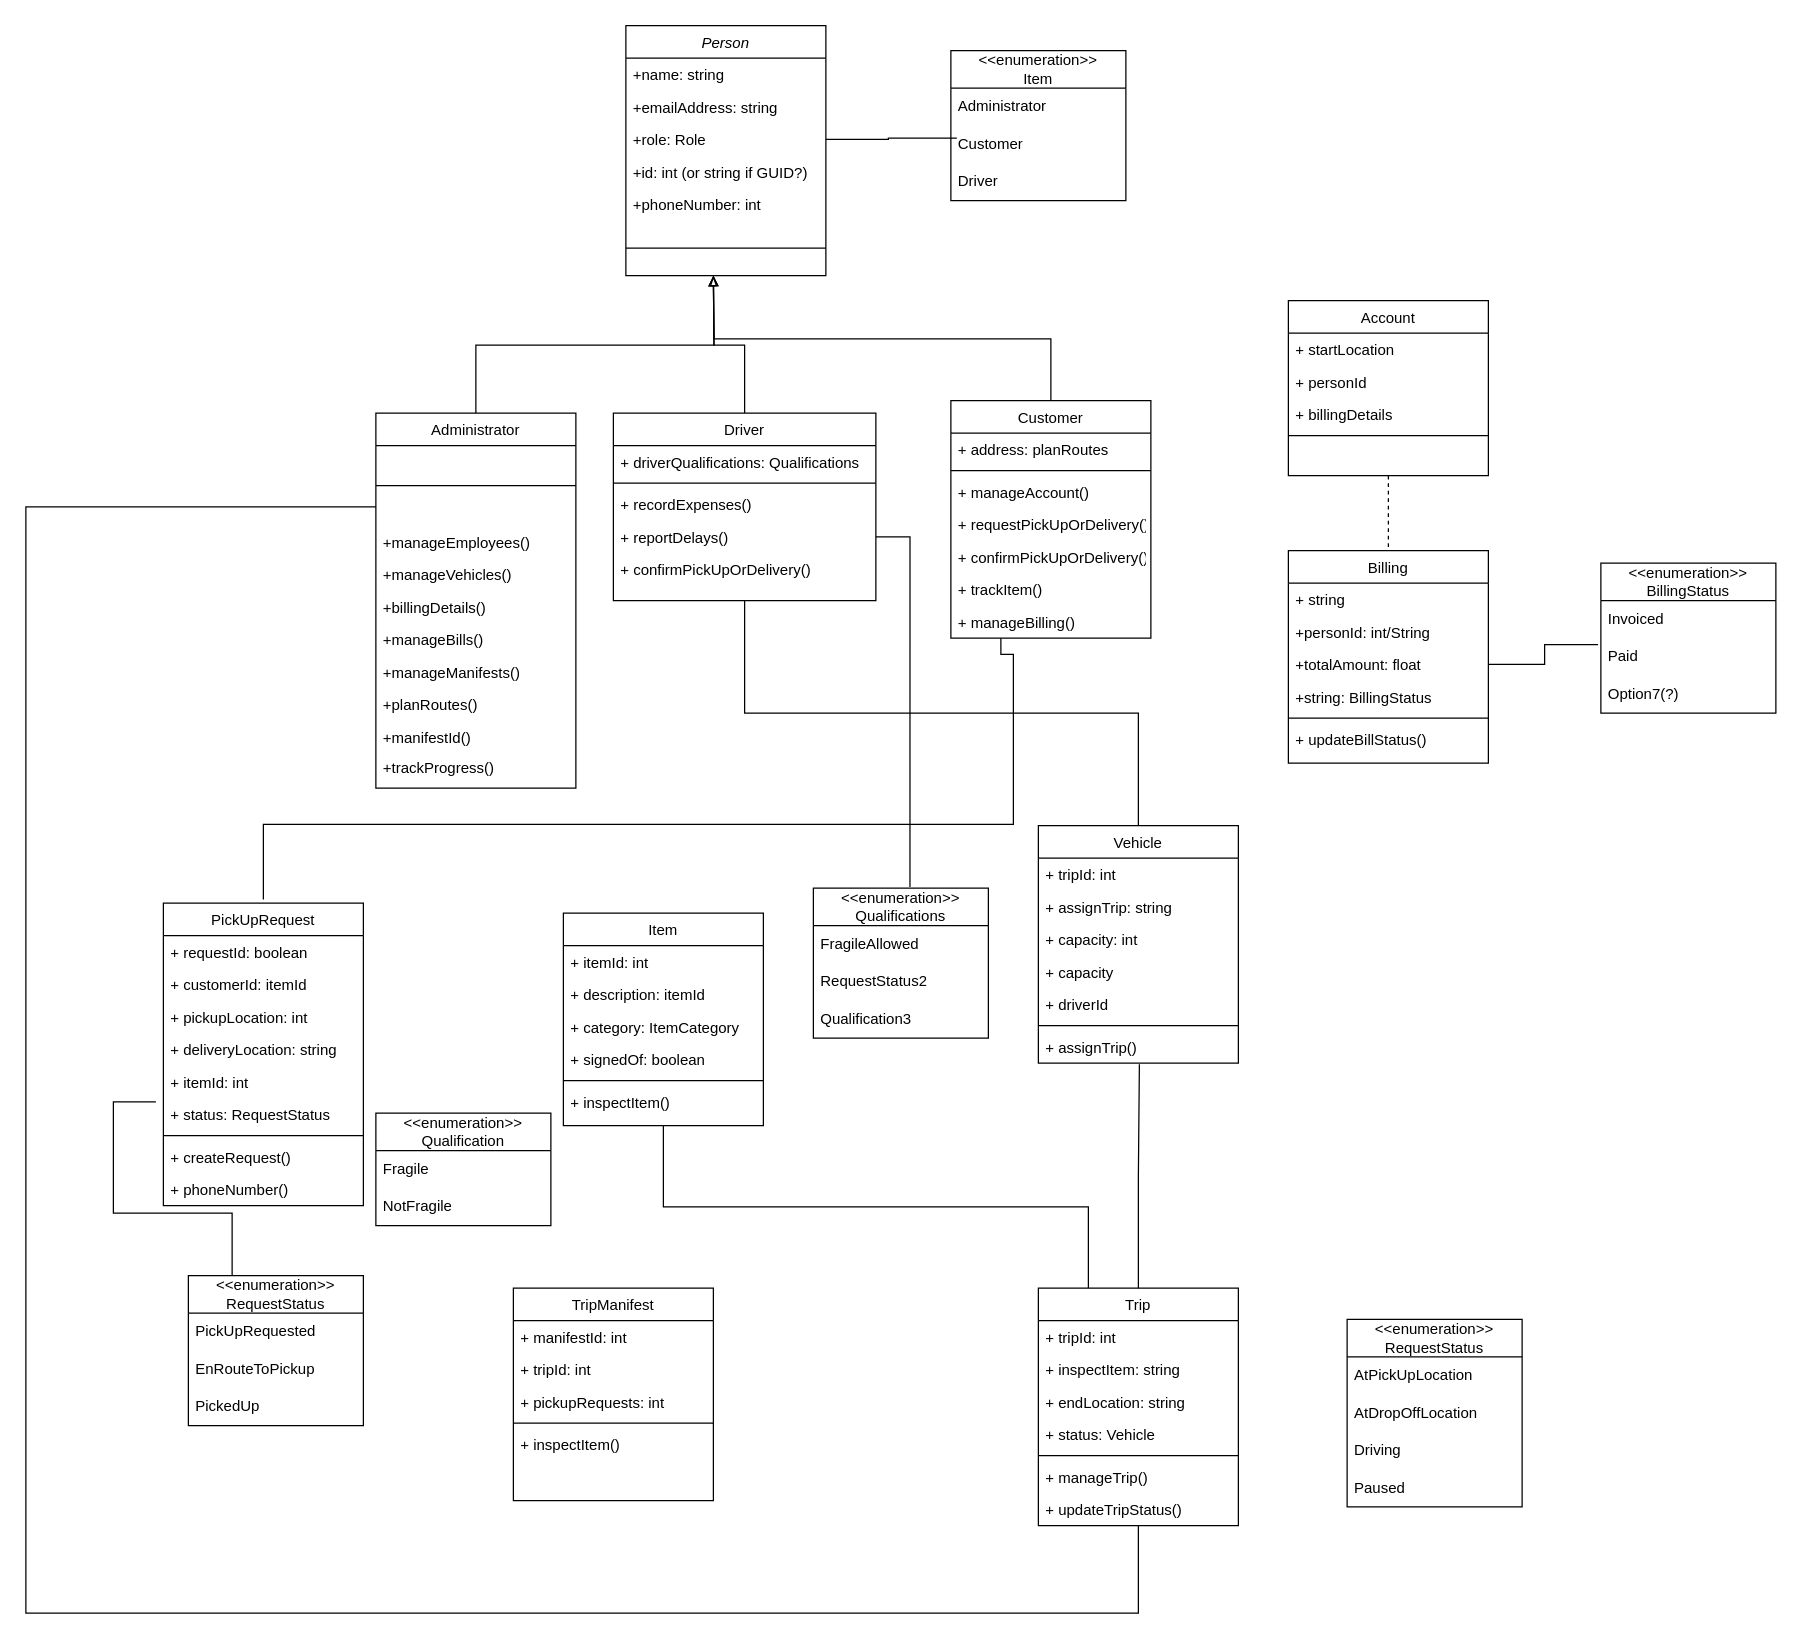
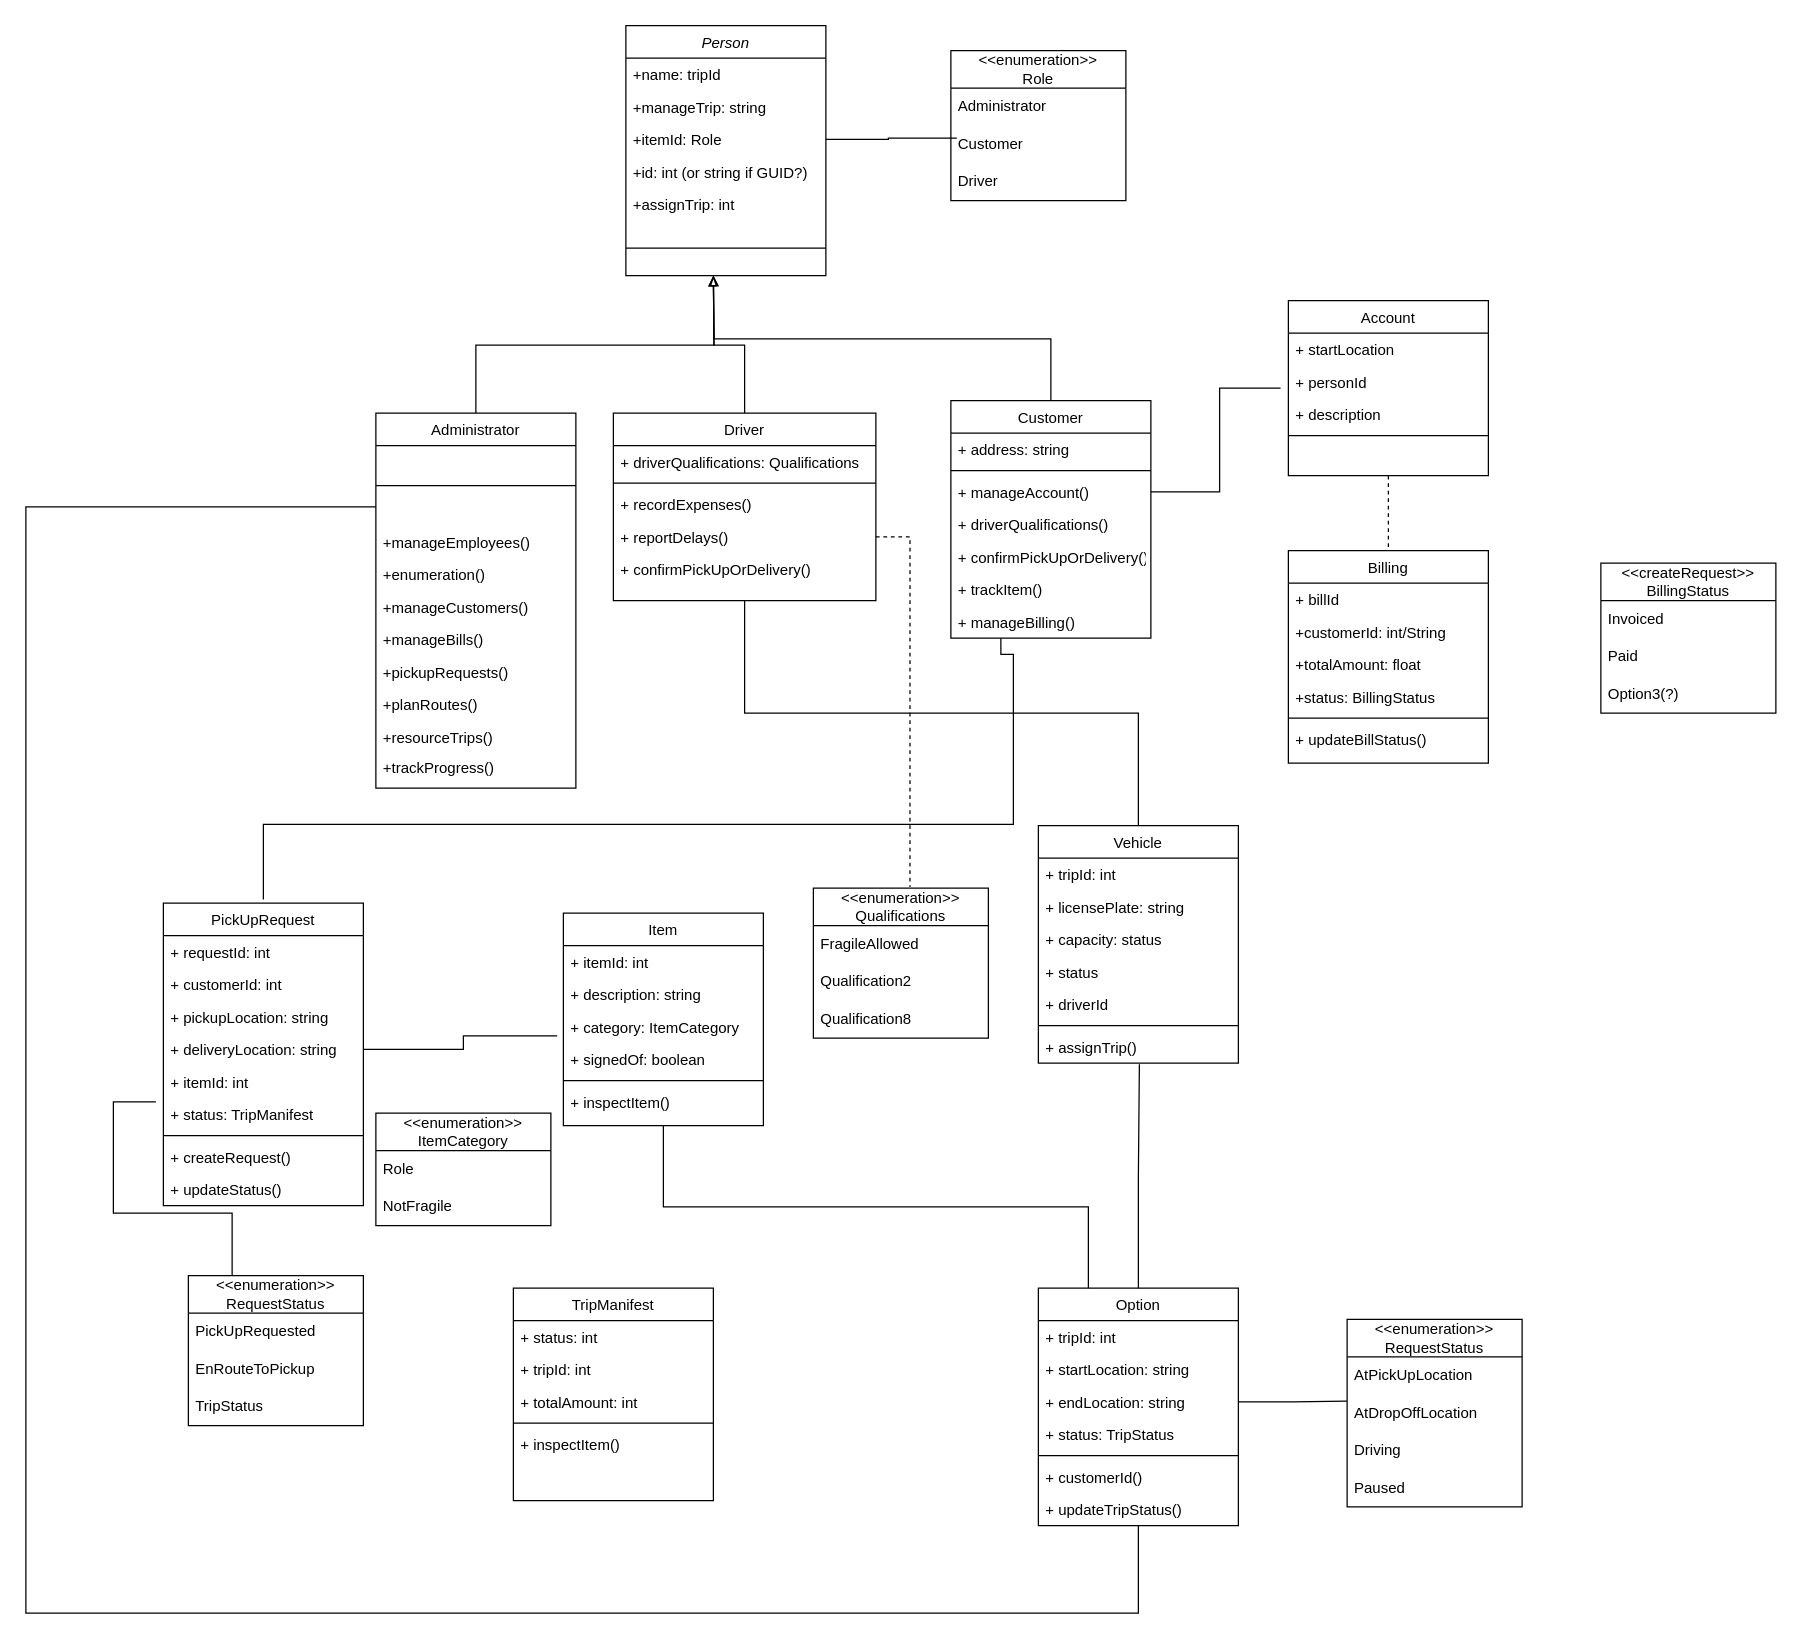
node "<<enumeration>> Item": label "<<enumeration>> Item" -> "<<enumeration>> Role"
node "+name: string": label "+name: string" -> "+name: tripId"
node "+emailAddress: string": label "+emailAddress: string" -> "+manageTrip: string"
node "+role: Role": label "+role: Role" -> "+itemId: Role"
node "+phoneNumber: int": label "+phoneNumber: int" -> "+assignTrip: int"
node "+ billingDetails": label "+ billingDetails" -> "+ description"
edge "+ personId" -- "+ manageAccount()": added
node "+ address: planRoutes": label "+ address: planRoutes" -> "+ address: string"
node "+ requestPickUpOrDelivery()": label "+ requestPickUpOrDelivery()" -> "+ driverQualifications()"
node "+manageVehicles()": label "+manageVehicles()" -> "+enumeration()"
node "<<enumeration>> BillingStatus": label "<<enumeration>> BillingStatus" -> "<<createRequest>> BillingStatus"
node "+ string": label "+ string" -> "+ billId"
node "+billingDetails()": label "+billingDetails()" -> "+manageCustomers()"
node "+personId: int/String": label "+personId: int/String" -> "+customerId: int/String"
edge "Paid" -- "+totalAmount: float": removed
node "+manageManifests()": label "+manageManifests()" -> "+pickupRequests()"
node "Option7(?)": label "Option7(?)" -> "Option3(?)"
edge "+ reportDelays()" -- "<<enumeration>> Qualifications": style solid -> dashed
node "+string: BillingStatus": label "+string: BillingStatus" -> "+status: BillingStatus"
node "+manifestId()": label "+manifestId()" -> "+resourceTrips()"
node "+ assignTrip: string": label "+ assignTrip: string" -> "+ licensePlate: string"
node "+ capacity: int": label "+ capacity: int" -> "+ capacity: status"
node "+ requestId: boolean": label "+ requestId: boolean" -> "+ requestId: int"
node "+ capacity": label "+ capacity" -> "+ status"
node "RequestStatus2": label "RequestStatus2" -> "Qualification2"
node "+ customerId: itemId": label "+ customerId: itemId" -> "+ customerId: int"
node "+ description: itemId": label "+ description: itemId" -> "+ description: string"
node "+ pickupLocation: int": label "+ pickupLocation: int" -> "+ pickupLocation: string"
node "Qualification3": label "Qualification3" -> "Qualification8"
edge "+ deliveryLocation: string" -- "+ signedOf: boolean": added
node "+ status: RequestStatus": label "+ status: RequestStatus" -> "+ status: TripManifest"
node "<<enumeration>> Qualification": label "<<enumeration>> Qualification" -> "<<enumeration>> ItemCategory"
node "Fragile": label "Fragile" -> "Role"
node "+ phoneNumber()": label "+ phoneNumber()" -> "+ updateStatus()"
node "Trip": label "Trip" -> "Option"
node "+ manifestId: int": label "+ manifestId: int" -> "+ status: int"
node "+ inspectItem: string": label "+ inspectItem: string" -> "+ startLocation: string"
edge "+ endLocation: string" -- "AtDropOffLocation": added
node "+ pickupRequests: int": label "+ pickupRequests: int" -> "+ totalAmount: int"
node "PickedUp": label "PickedUp" -> "TripStatus"
node "+ status: Vehicle": label "+ status: Vehicle" -> "+ status: TripStatus"
node "+ manageTrip()": label "+ manageTrip()" -> "+ customerId()"
